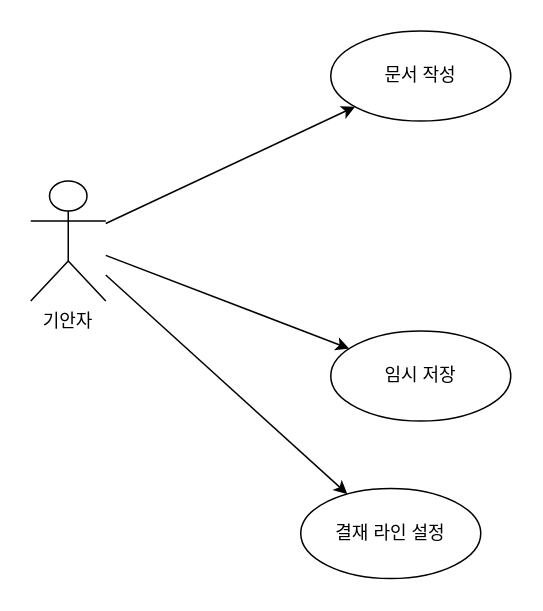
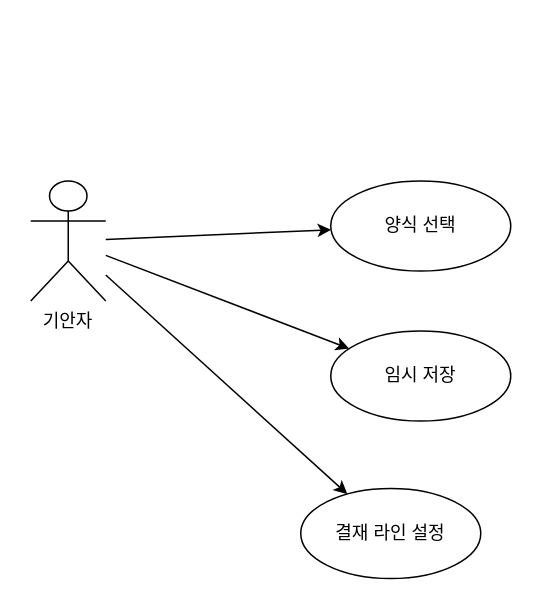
node "문서 작성": removed
edge "기안자" -> "문서 작성": removed
node "양식 선택": added
edge "기안자" -> "양식 선택": added
